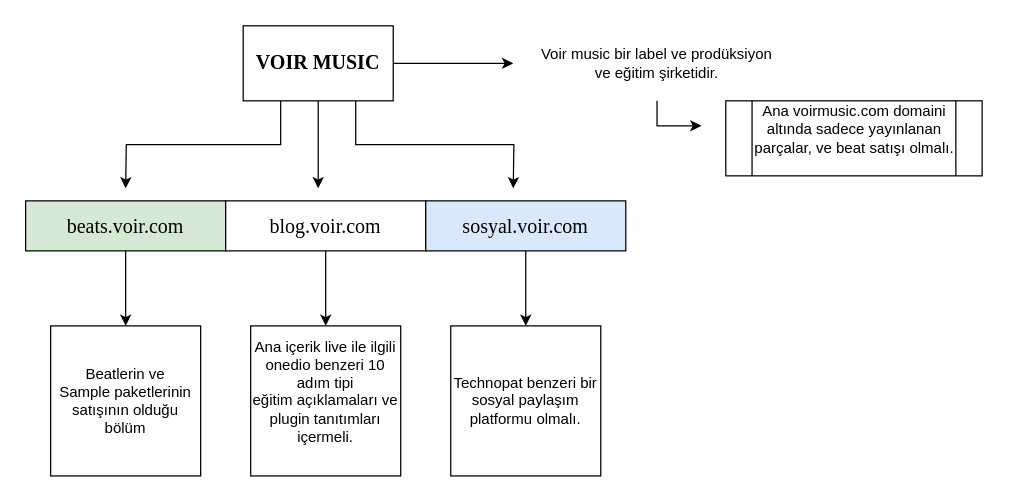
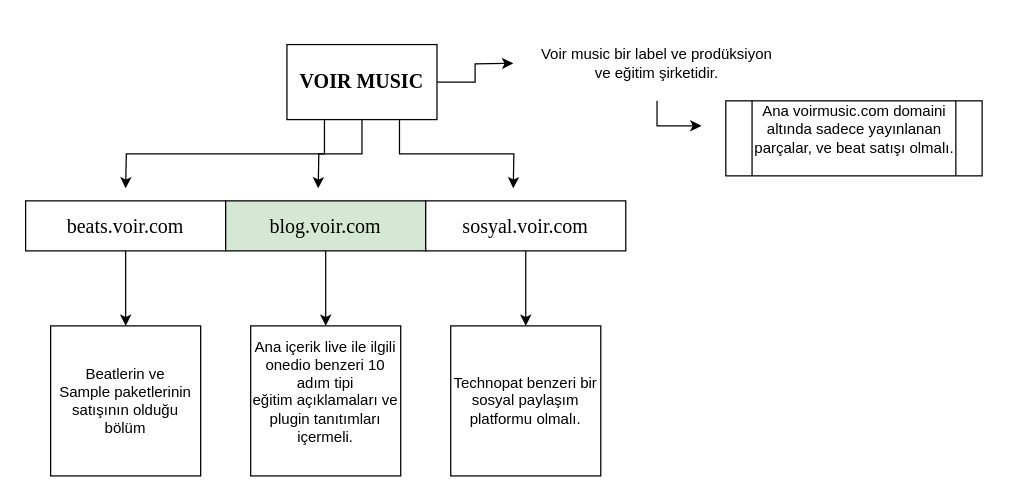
node "VOIR MUSIC": moved (318, 63) -> (362, 82)
node "beats.voir.com": fillcolor #d5e8d4 -> #ffffff
node "blog.voir.com": fillcolor #ffffff -> #d5e8d4
node "sosyal.voir.com": fillcolor #dae8fc -> #ffffff
